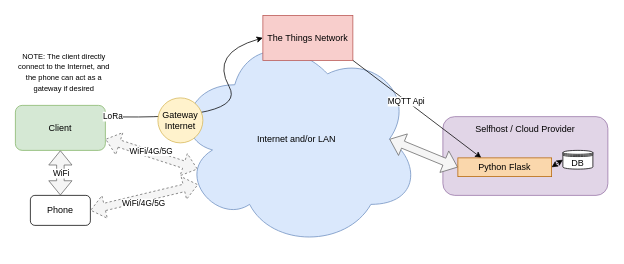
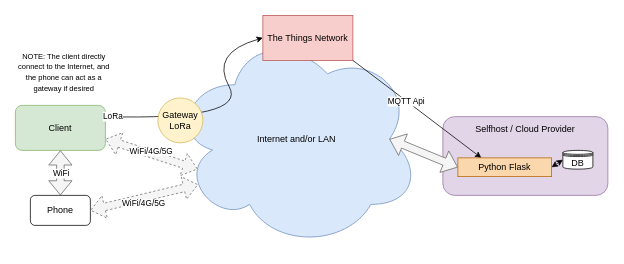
node "Gateway Internet": label "Gateway Internet" -> "Gateway LoRa"
